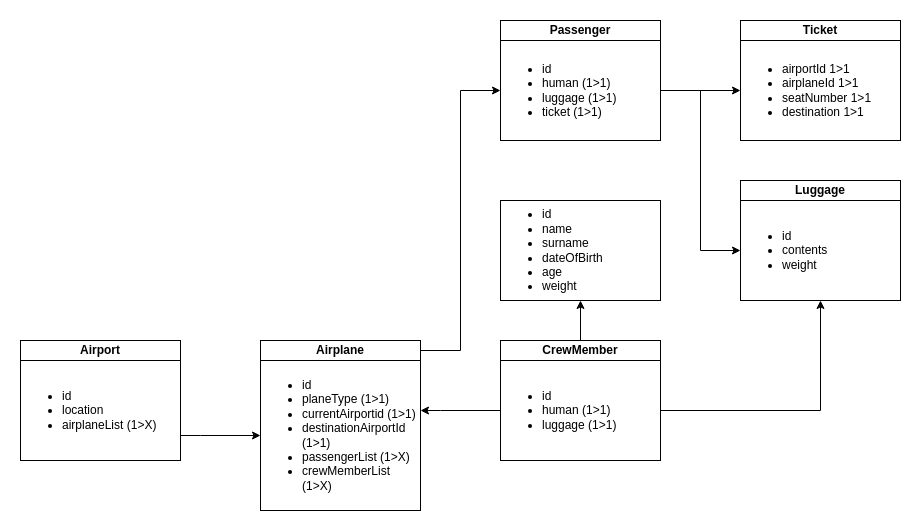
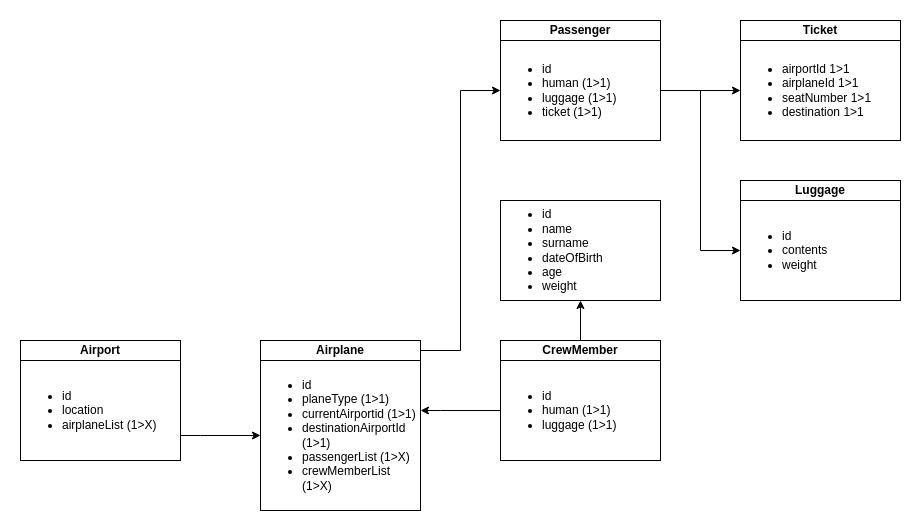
edge "id human (1>1) luggage (1>1)" -> "id contents weight": removed
